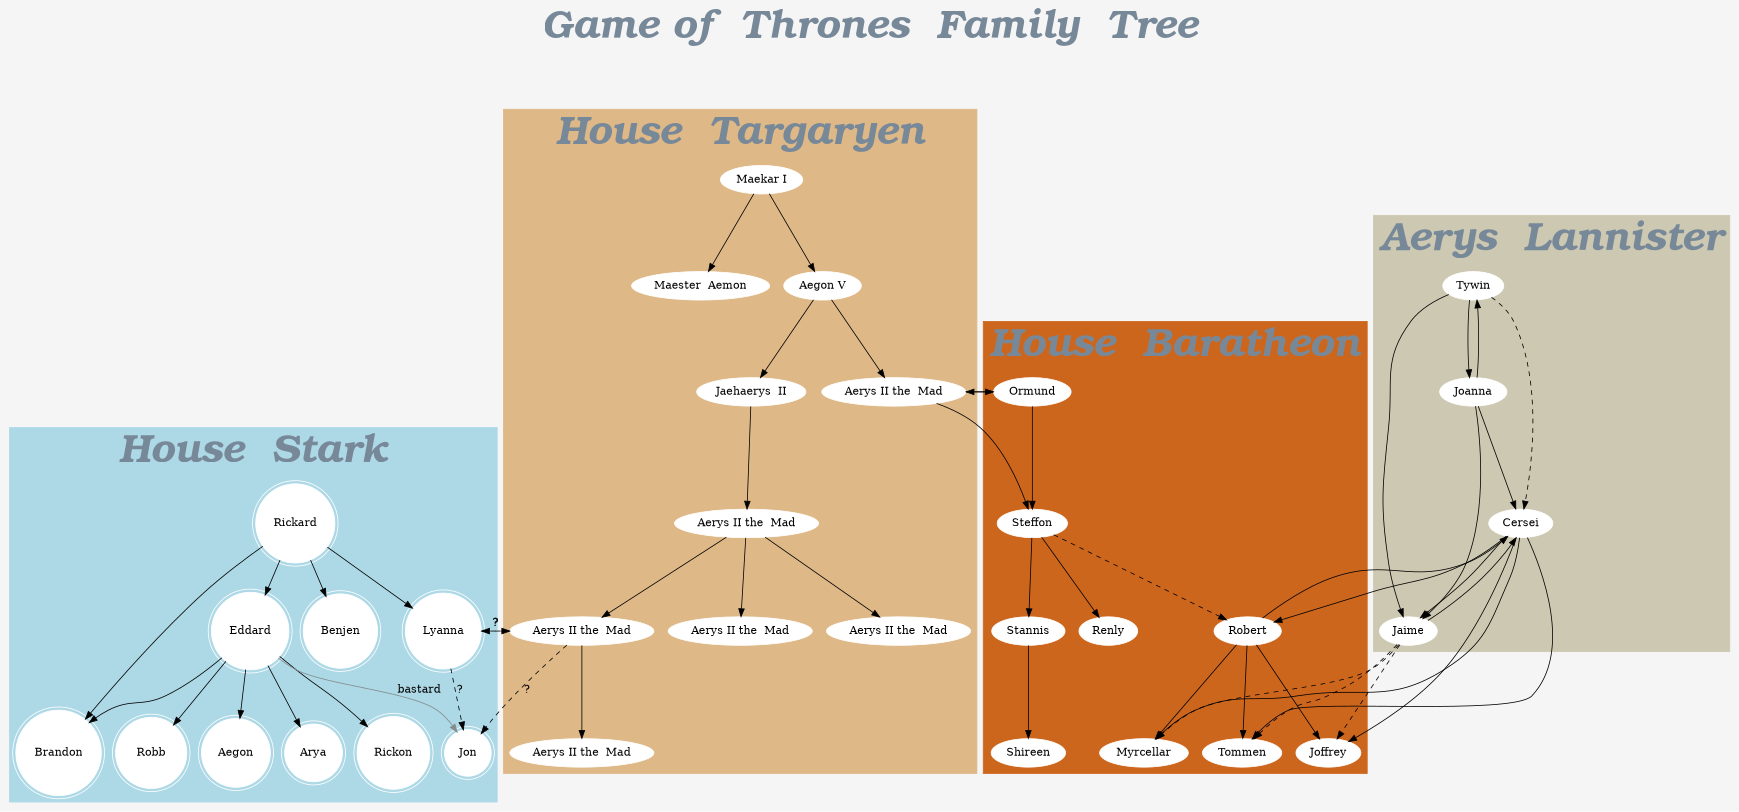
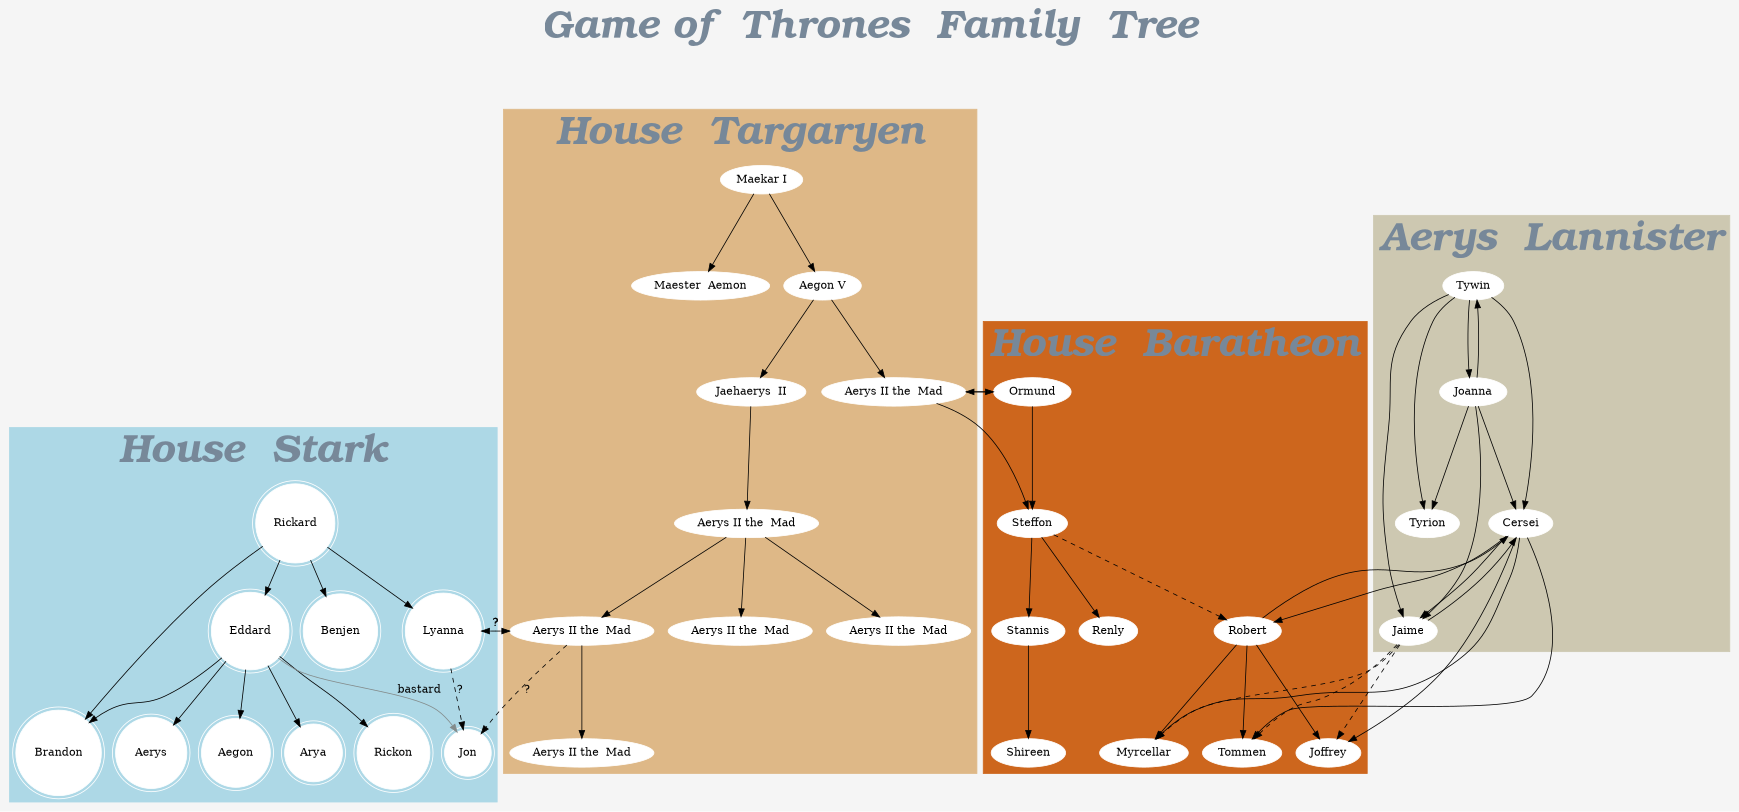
edge "Tywin" -> "Cersei": style dashed -> solid
node "Tyrion": added
node "Robb": label "Robb" -> "Aerys"
